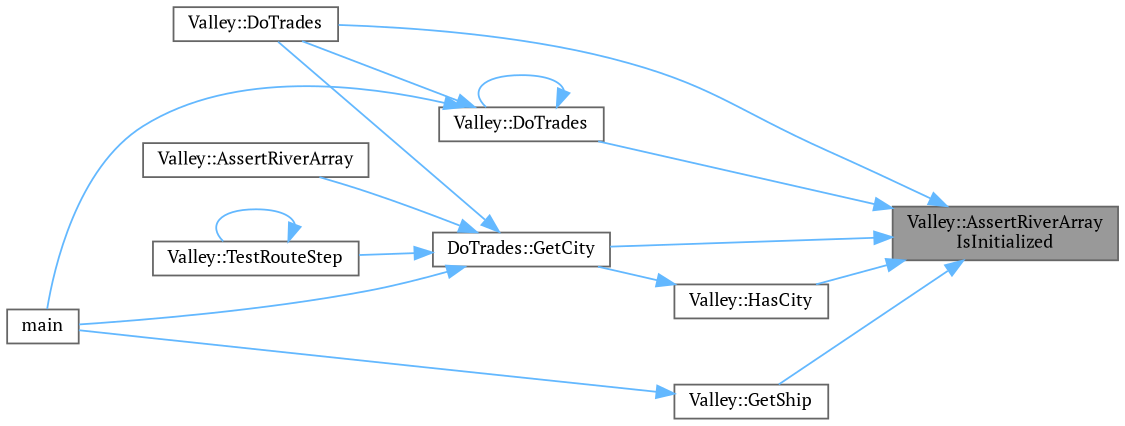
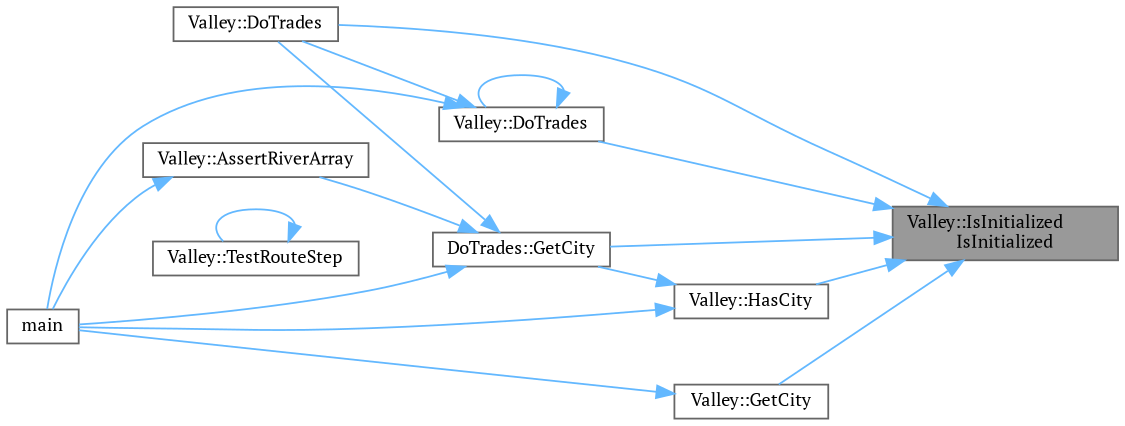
node "Valley::AssertRiverArray IsInitialized": label "Valley::AssertRiverArray IsInitialized" -> "Valley::IsInitialized IsInitialized"
edge "main" -> "Valley::AssertRiverArray": added
edge "Valley::TestRouteStep" -> "DoTrades::GetCity": removed
edge "main" -> "Valley::HasCity": added
node "Valley::GetShip": label "Valley::GetShip" -> "Valley::GetCity"
